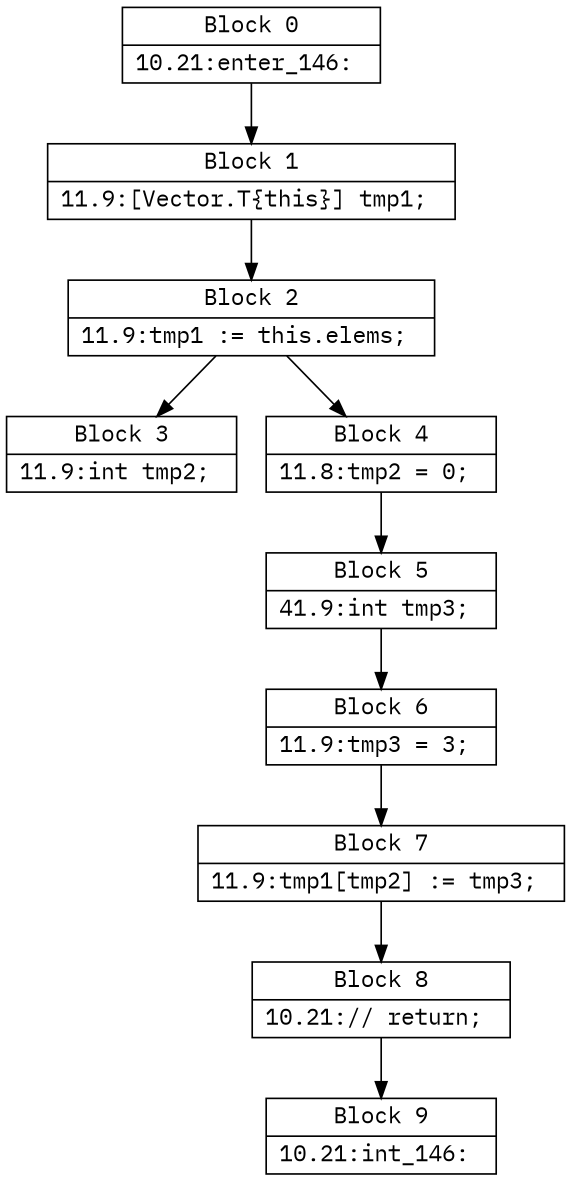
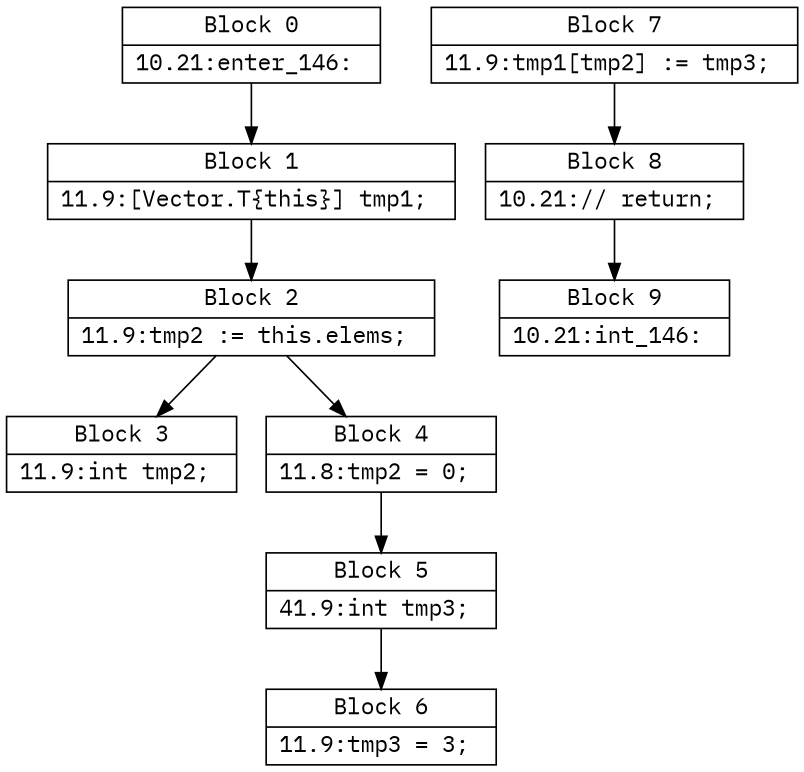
node "Block 2": text "11.9:tmp1 := this.elems;" -> "11.9:tmp2 := this.elems;"
edge "Block 6" -> "Block 7": removed
